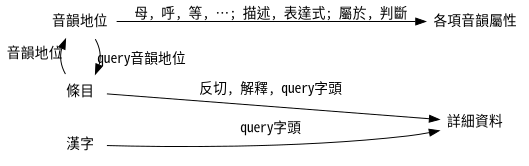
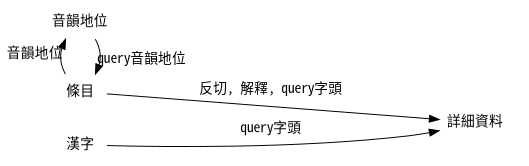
node "各項音韻屬性": removed
